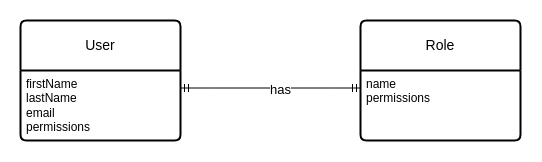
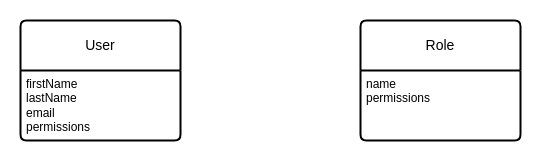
edge "firstName lastName email permissions" -- "name permissions": removed, label "has"
